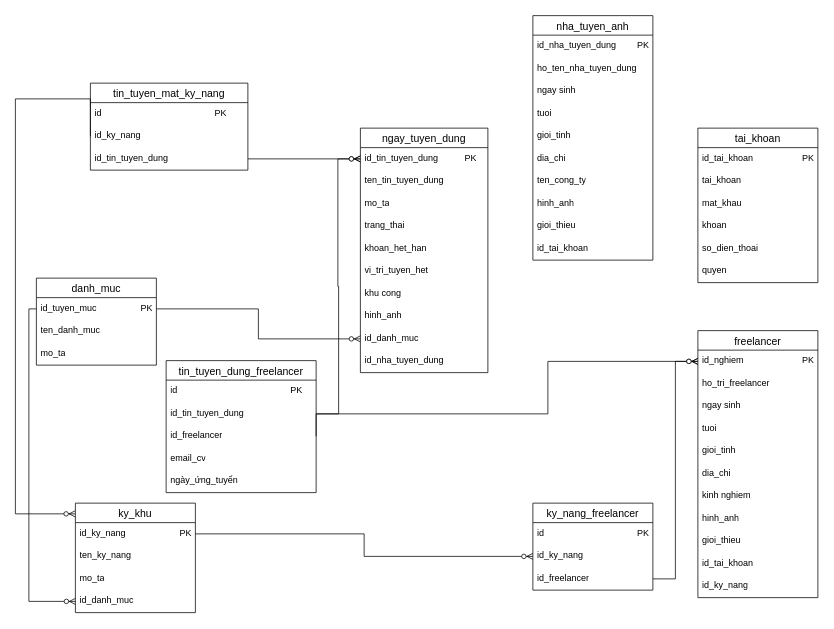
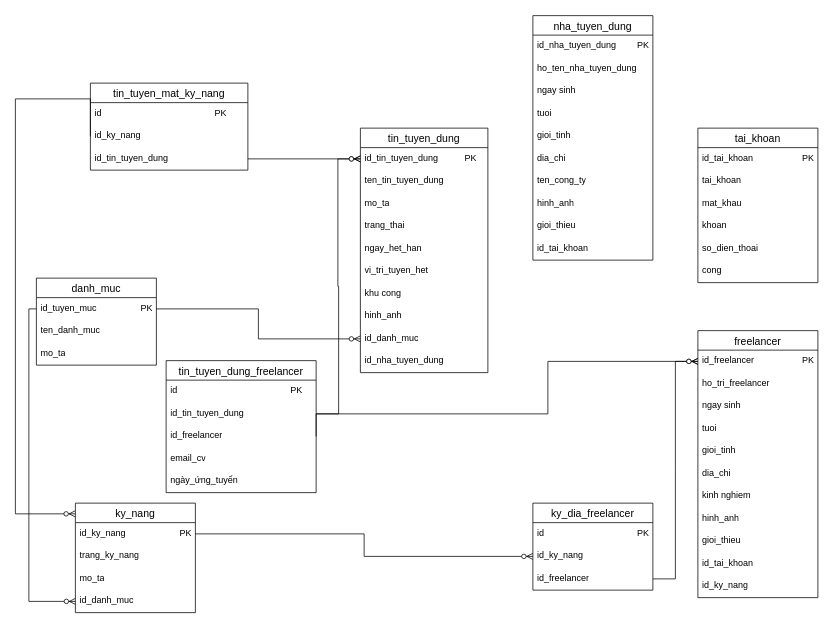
node "nha_tuyen_anh": label "nha_tuyen_anh" -> "nha_tuyen_dung"
node "ngay_tuyen_dung": label "ngay_tuyen_dung" -> "tin_tuyen_dung"
node "khoan_het_han": label "khoan_het_han" -> "ngay_het_han"
node "quyen": label "quyen" -> "cong"
node "id_nghiem PK": label "id_nghiem PK" -> "id_freelancer PK"
node "ky_khu": label "ky_khu" -> "ky_nang"
node "ky_nang_freelancer": label "ky_nang_freelancer" -> "ky_dia_freelancer"
node "ten_ky_nang": label "ten_ky_nang" -> "trang_ky_nang"
